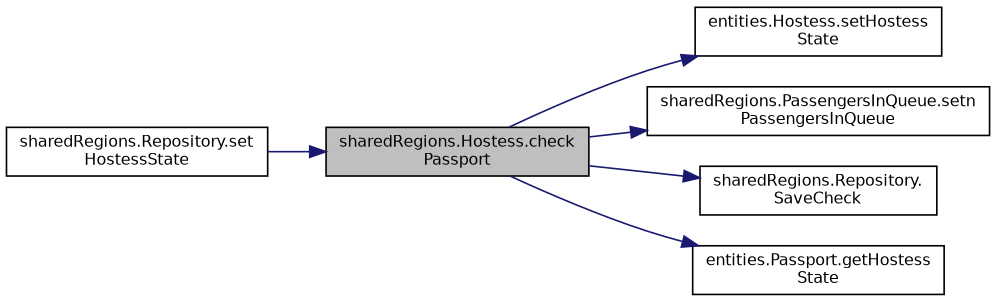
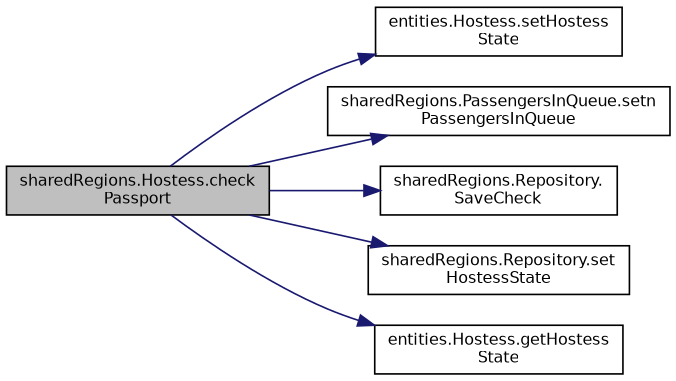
edge "sharedRegions.Repository.set HostessState" -> "sharedRegions.Hostess.check Passport": reversed
node "entities.Passport.getHostess State": label "entities.Passport.getHostess State" -> "entities.Hostess.getHostess State"
